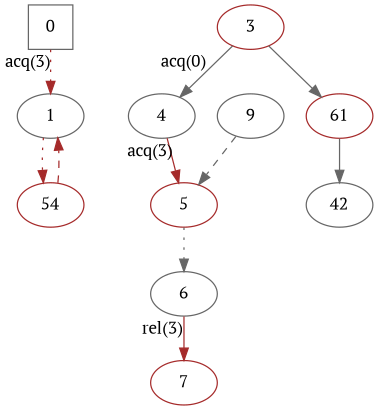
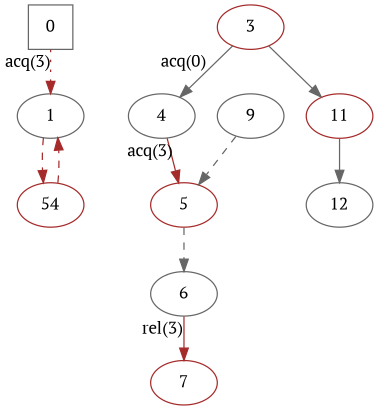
node "61": label "61" -> "11"
edge "1" -> "54": style dotted -> dashed
node "42": label "42" -> "12"
edge "5" -> "6": style dotted -> dashed
